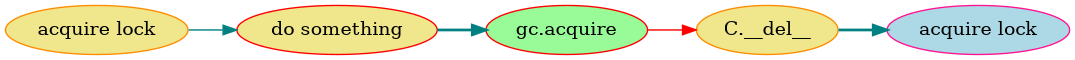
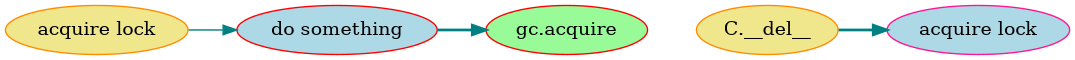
node "do something": fillcolor khaki -> lightblue
edge "gc.acquire" -> "C.__del__": removed
